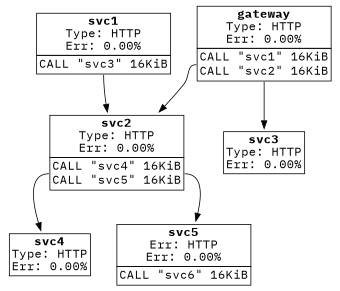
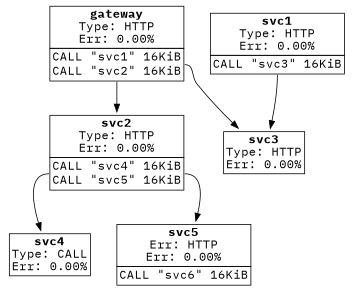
edge "svc1" -> "svc2": now "svc1" -> "svc3"
node "svc4": text "Type: HTTP" -> "Type: CALL"
